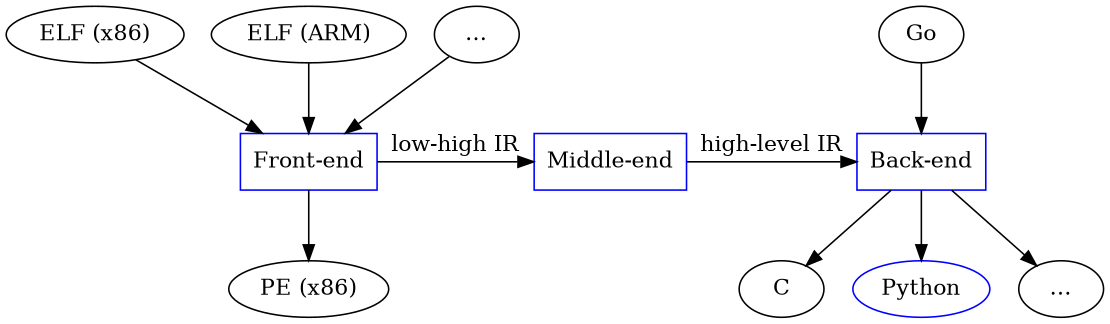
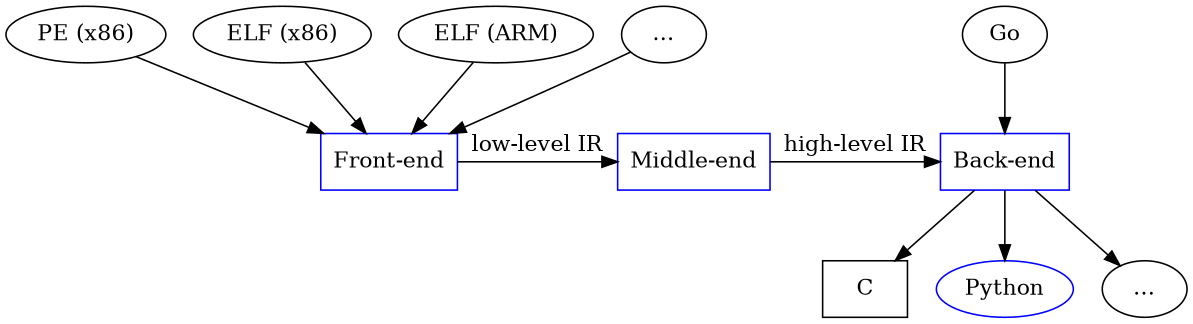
edge "Front-end" -> "Middle-end": label "low-high IR" -> "low-level IR"
edge "Front-end" -> "PE (x86)": reversed
node "C": shape ellipse -> box
